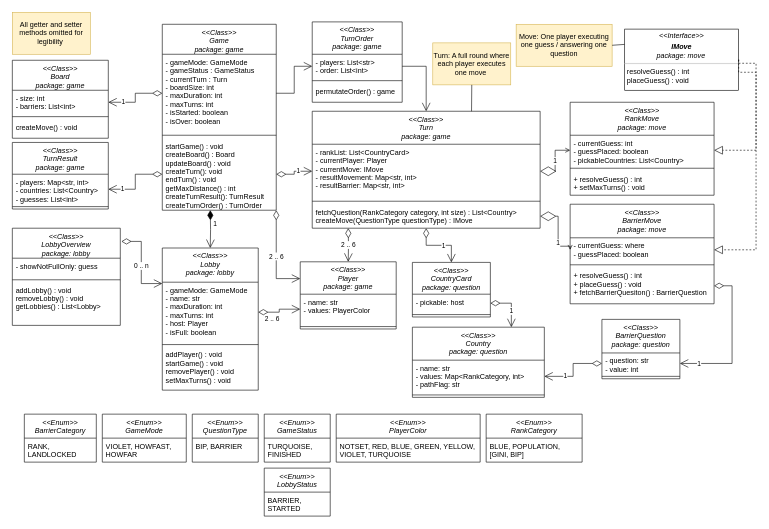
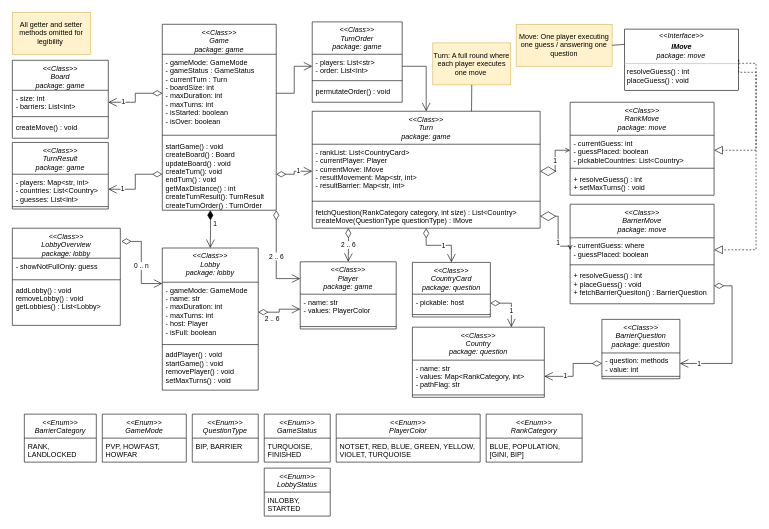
node "permutateOrder() : game": label "permutateOrder() : game" -> "permutateOrder() : void"
node "- question: str - value: int": label "- question: str - value: int" -> "- question: methods - value: int"
node "VIOLET, HOWFAST, HOWFAR": label "VIOLET, HOWFAST, HOWFAR" -> "PVP, HOWFAST, HOWFAR"
node "BARRIER, STARTED": label "BARRIER, STARTED" -> "INLOBBY, STARTED"
